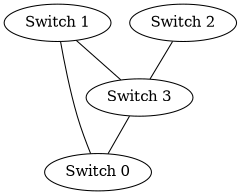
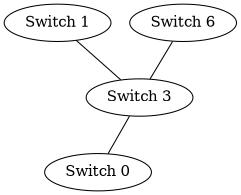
node "Switch 2": label "Switch 2" -> "Switch 6"
edge "Switch 1" -- "Switch 0": removed
